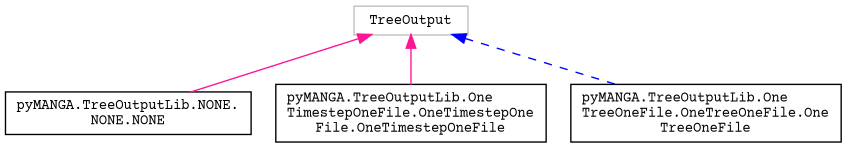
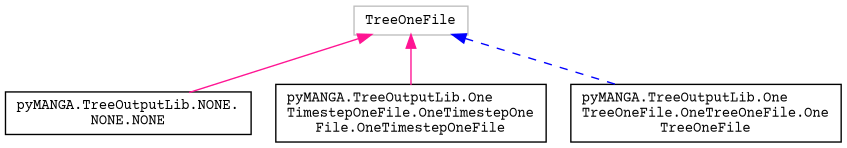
node "TreeOutput": label "TreeOutput" -> "TreeOneFile"
